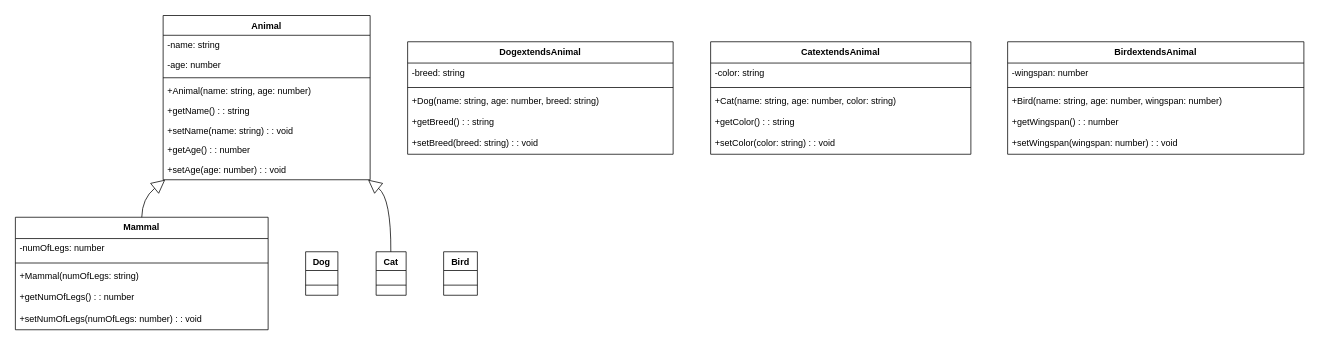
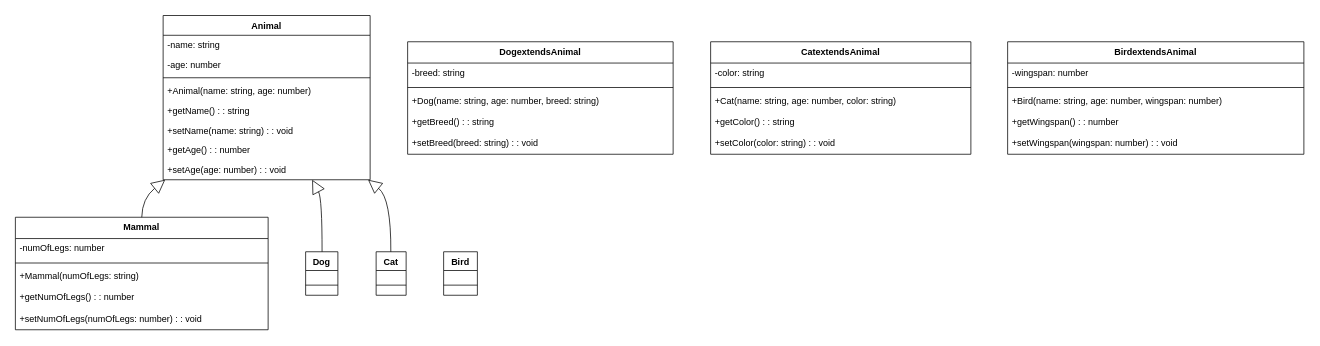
edge "Dog" -> "Animal": added
